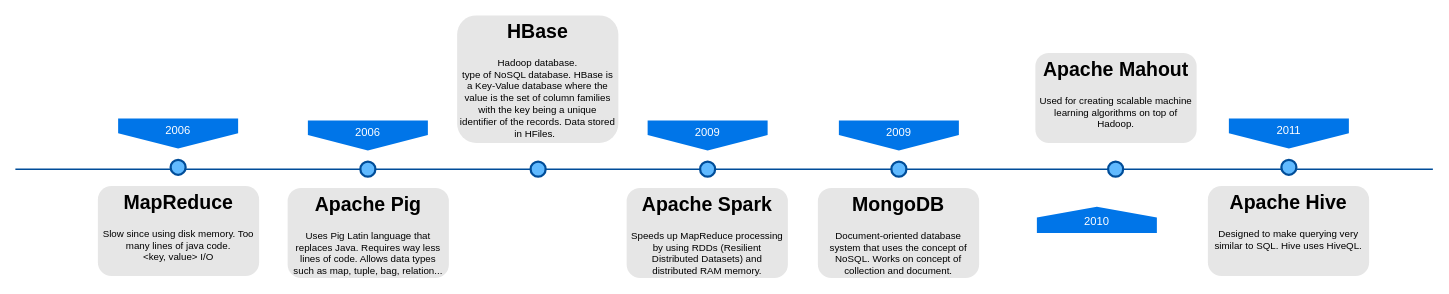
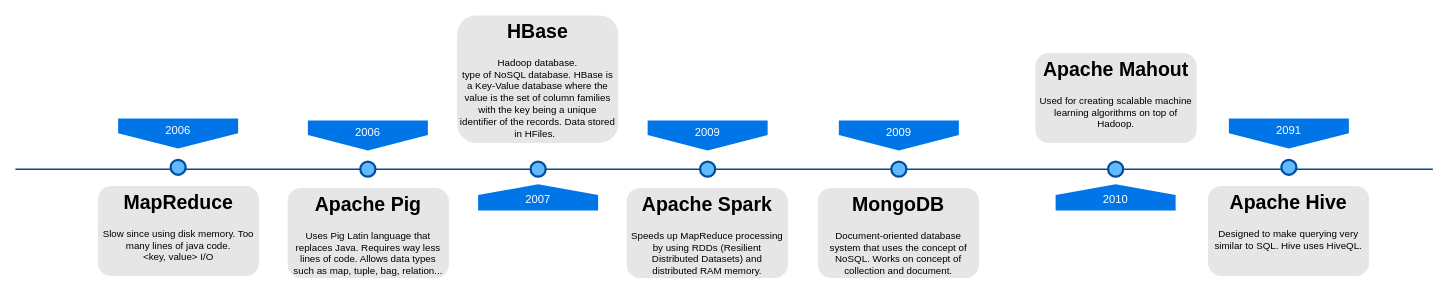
node "2011": label "2011" -> "2091"
node "2007": added
node "2010": moved (1097, 220) -> (1116, 197)
